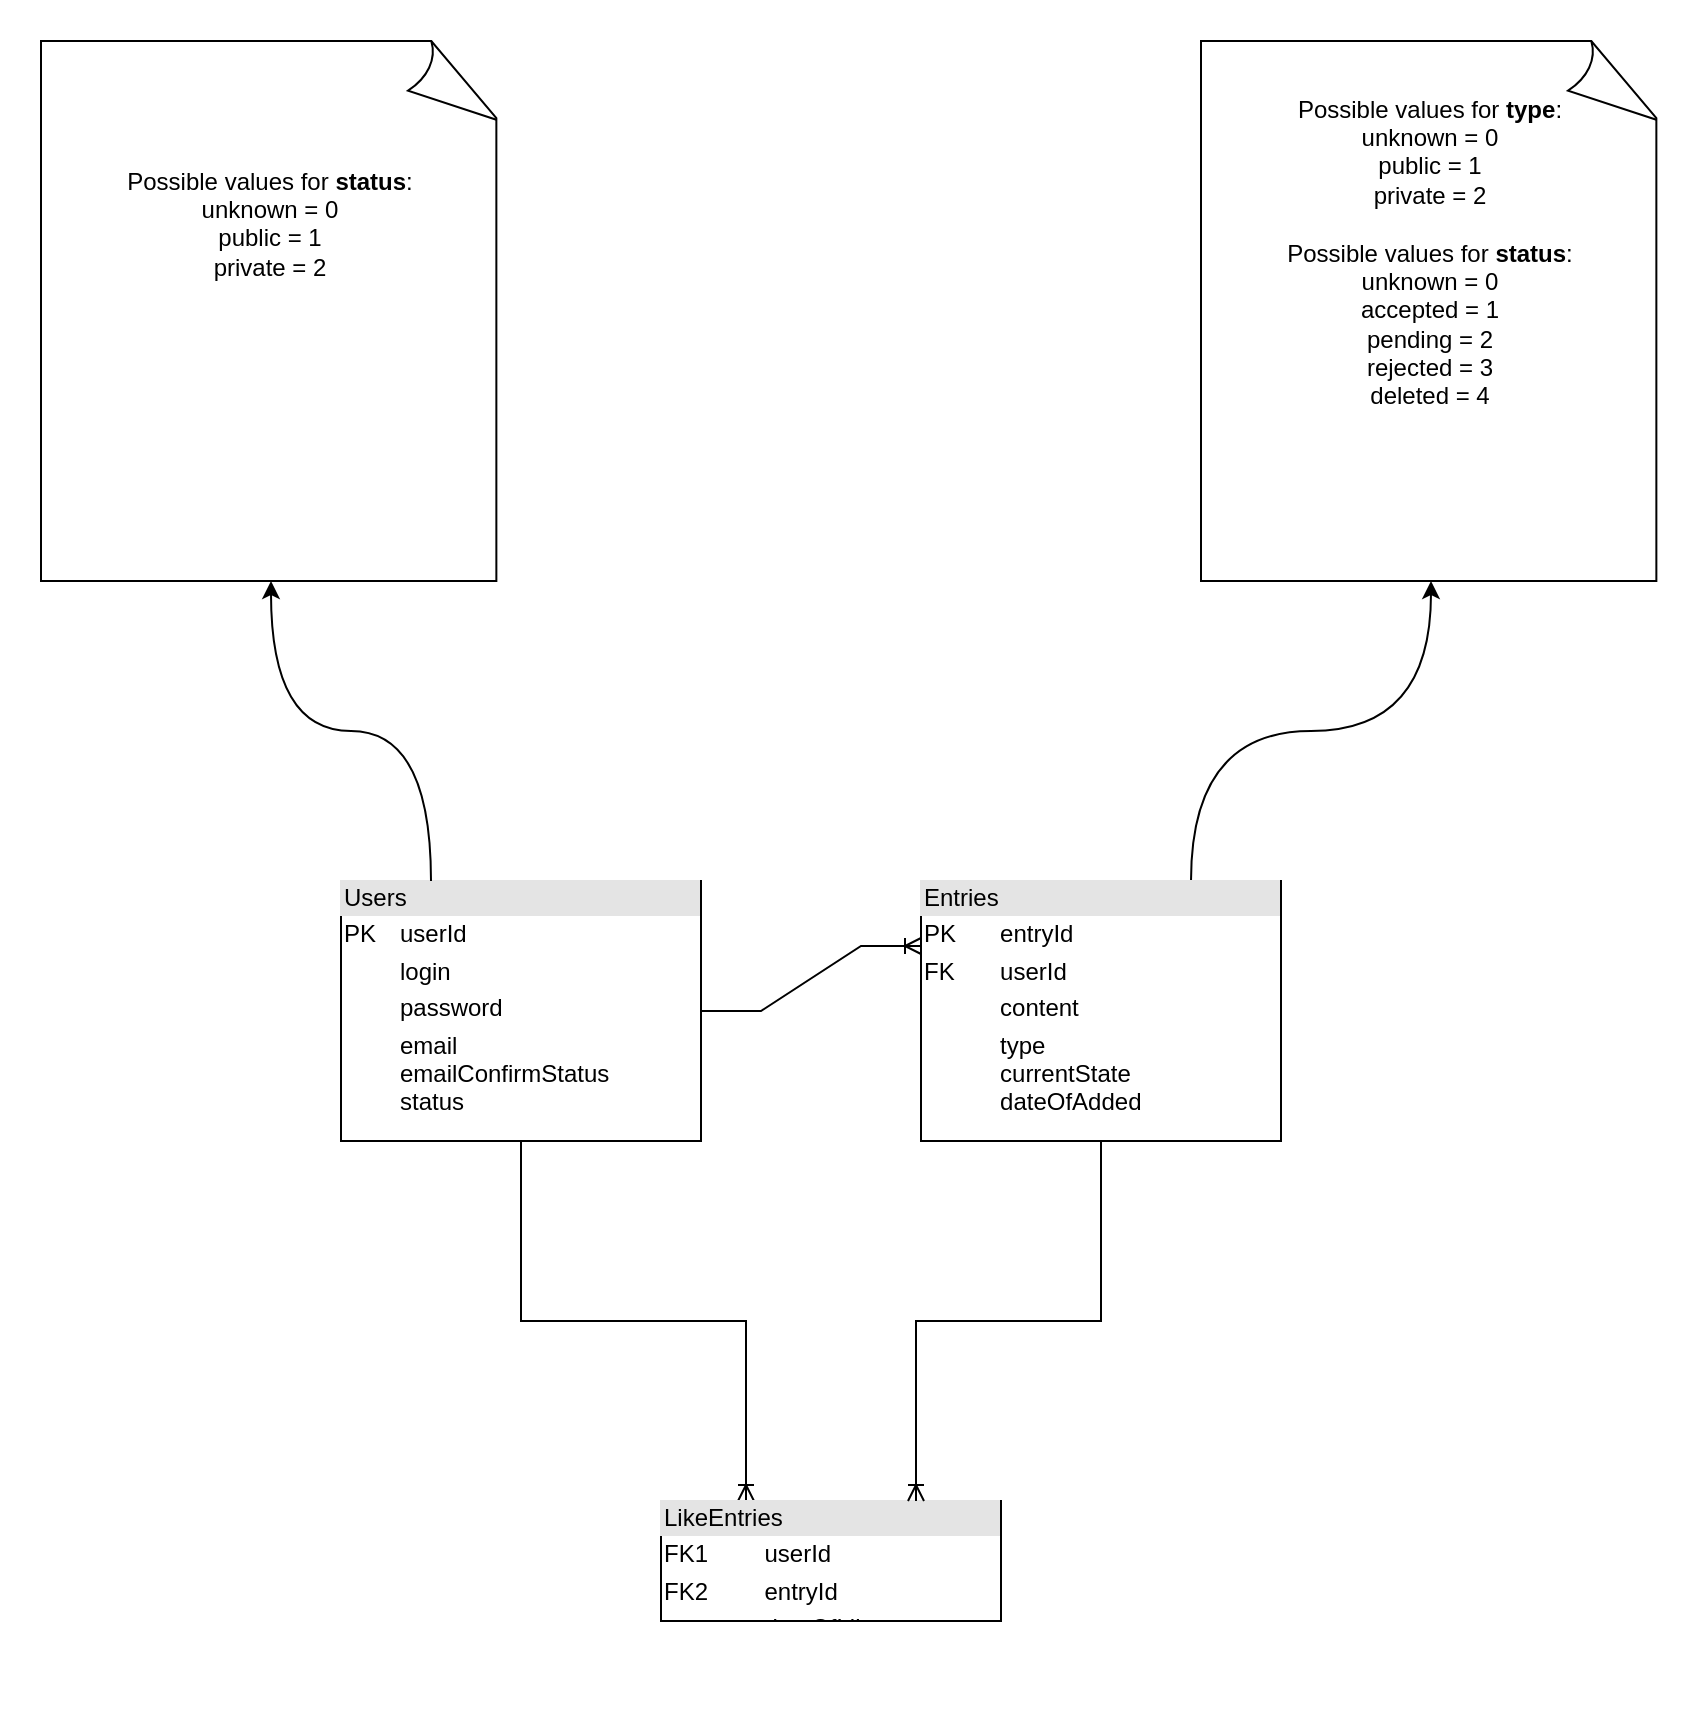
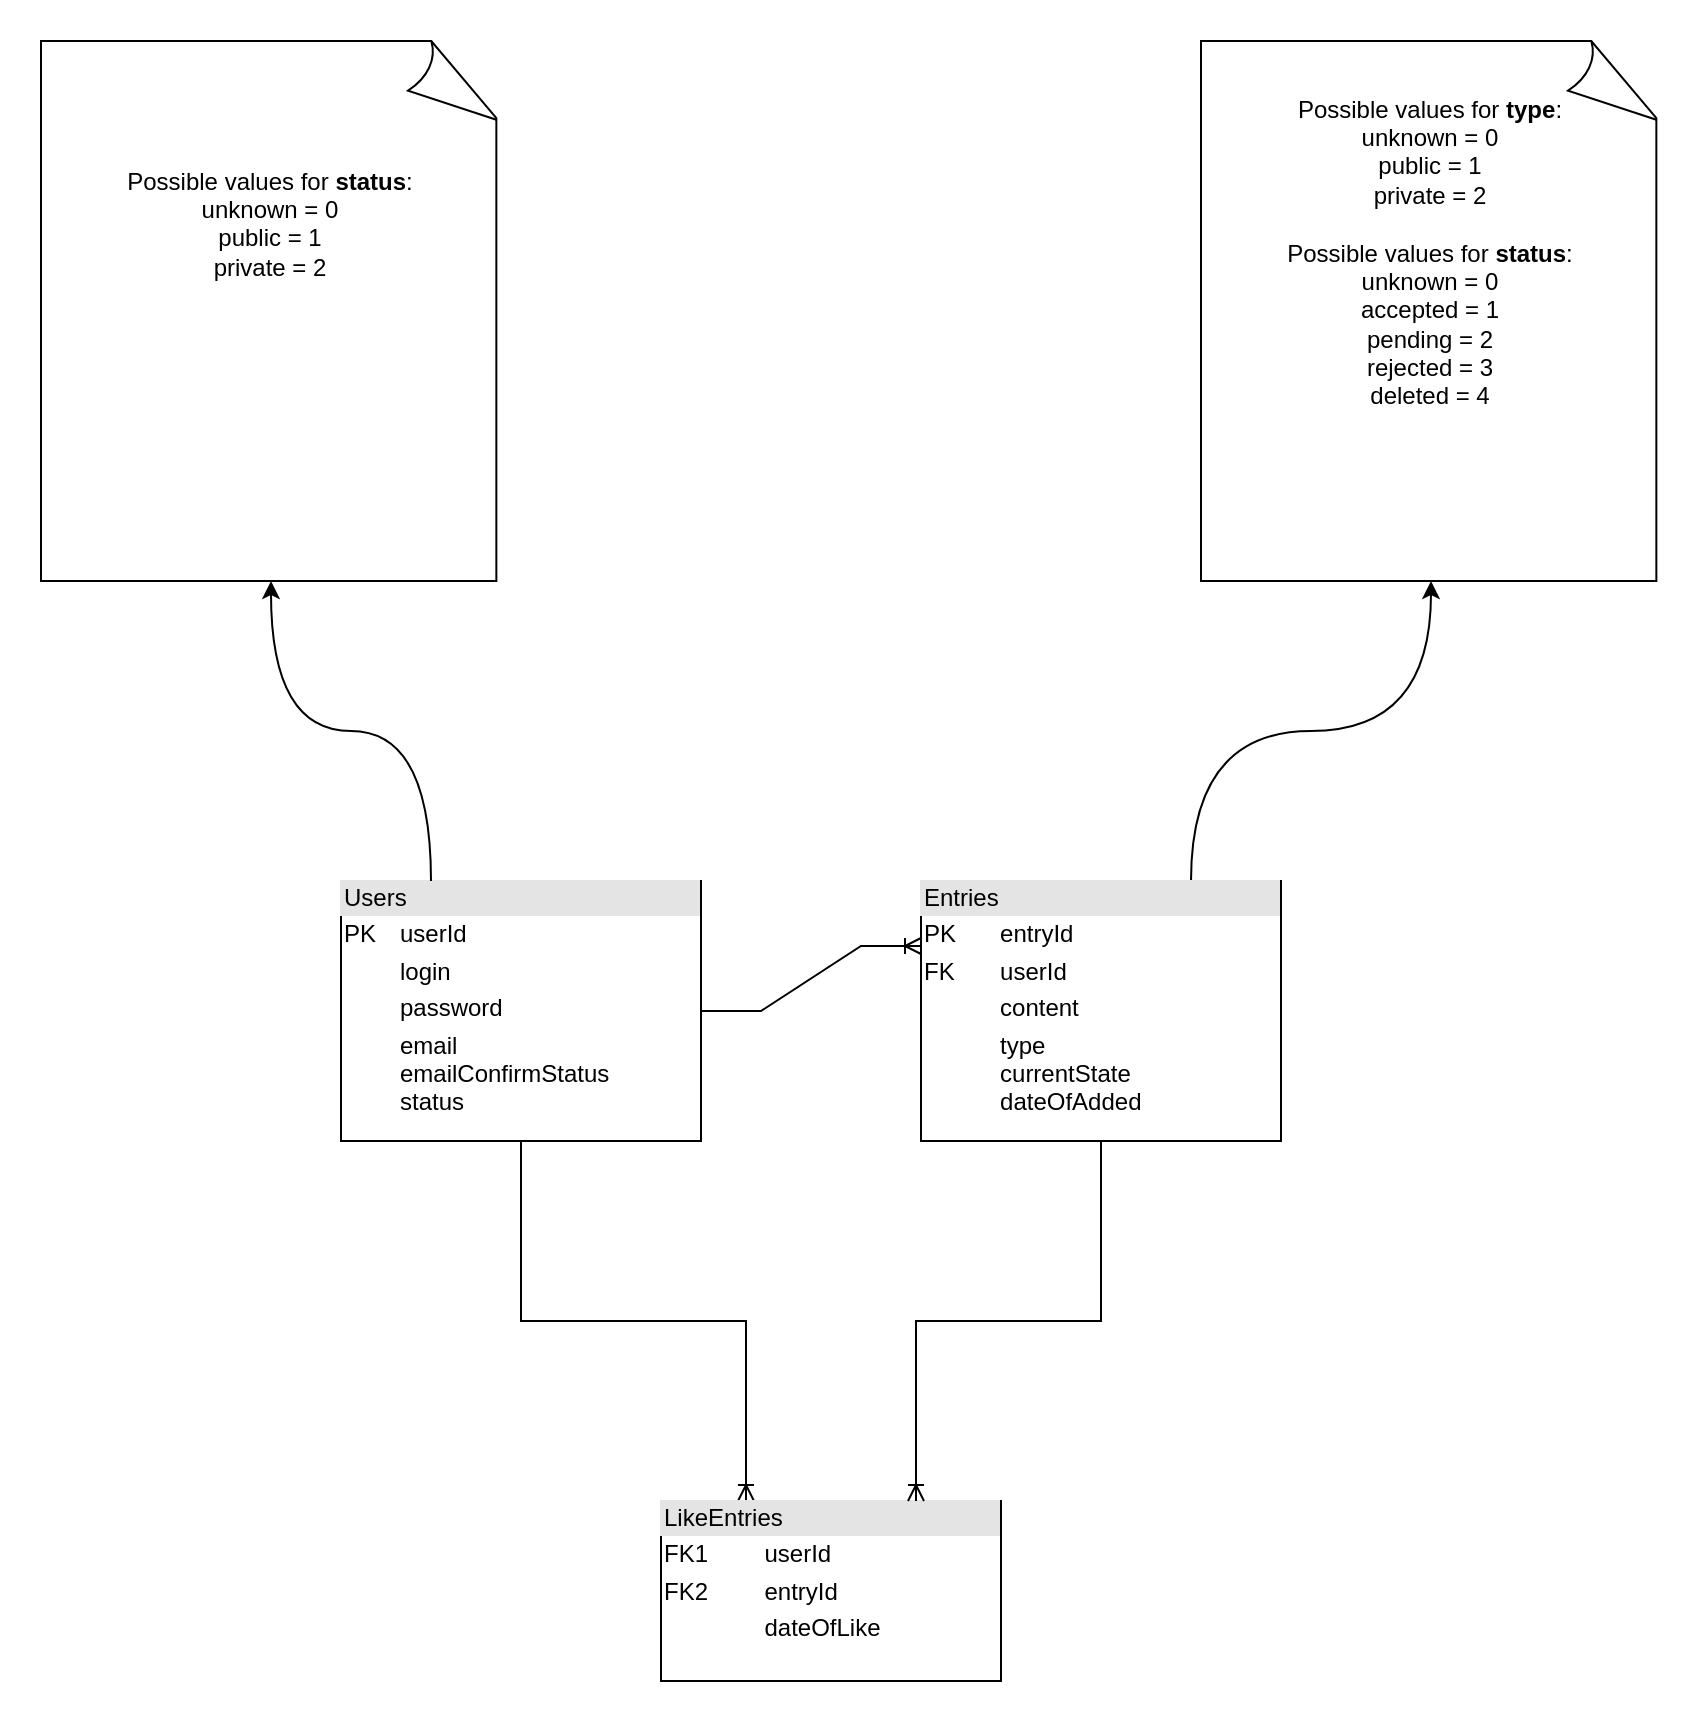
node "LikeEntries FK1 userId FK2 entryId dateOfLike": size 340x120 -> 340x180
